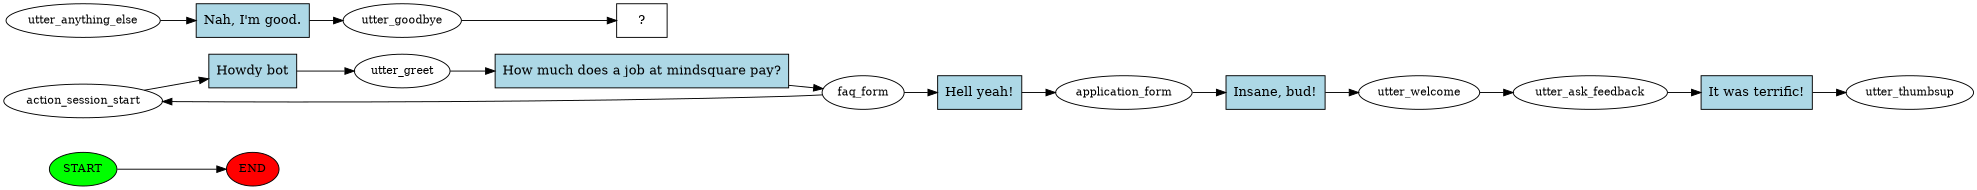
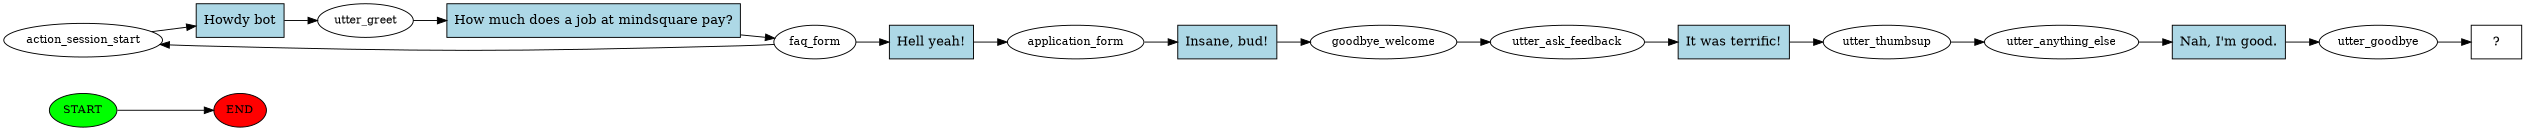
edge "utter_thumbsup" -> "utter_anything_else": added
node "utter_welcome": label "utter_welcome" -> "goodbye_welcome"
